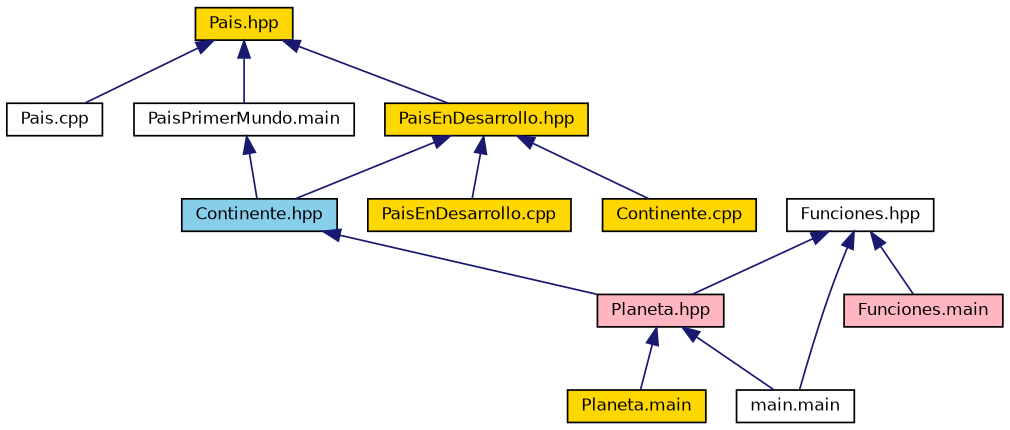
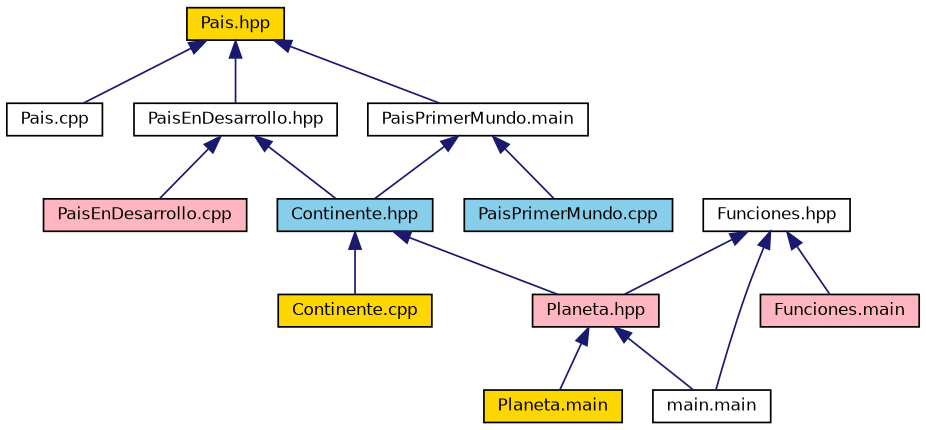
node "PaisEnDesarrollo.hpp": fillcolor gold -> white
edge "Continente.cpp" -> "PaisEnDesarrollo.hpp": now "Continente.cpp" -> "Continente.hpp"
node "PaisEnDesarrollo.cpp": fillcolor gold -> lightpink
node "PaisPrimerMundo.cpp": added
